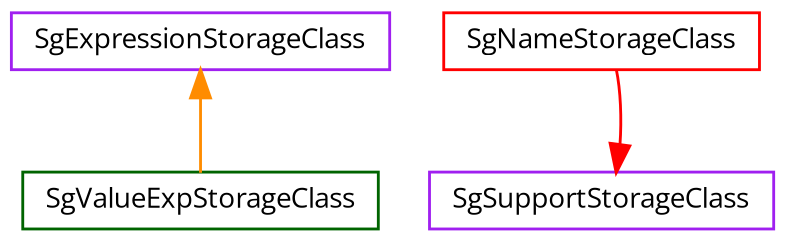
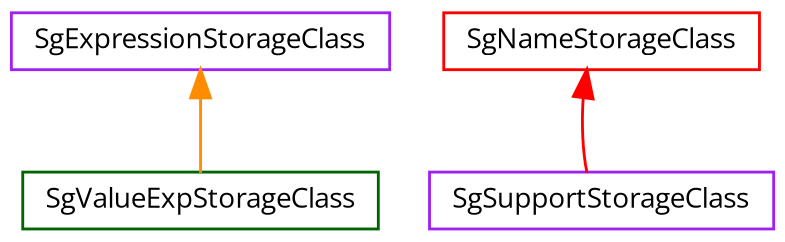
edge "SgNameStorageClass" -> "SgSupportStorageClass": reversed
